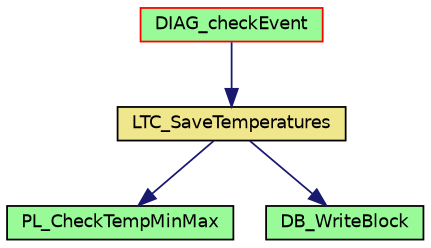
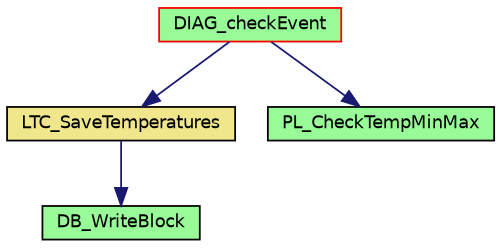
edge "LTC_SaveTemperatures" -> "PL_CheckTempMinMax": now "DIAG_checkEvent" -> "PL_CheckTempMinMax"
